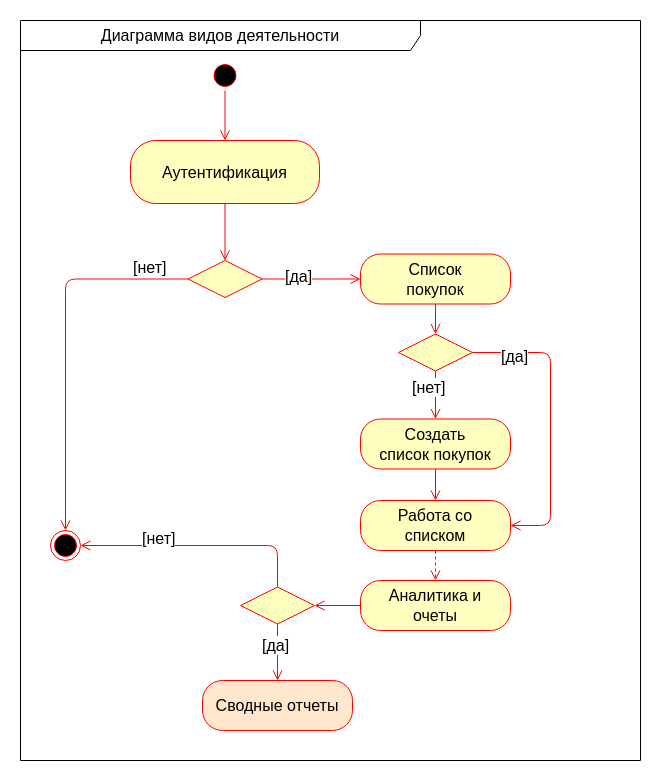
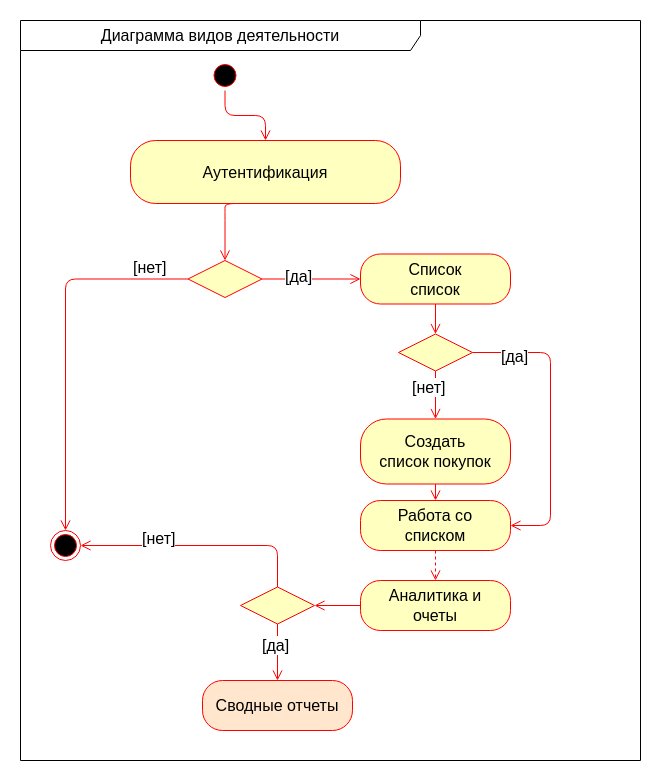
node "Аутентификация": size 189x63 -> 270x63
node "Список покупок": label "Список покупок" -> "Список список"
node "Создать список покупок": size 150x50 -> 150x65
